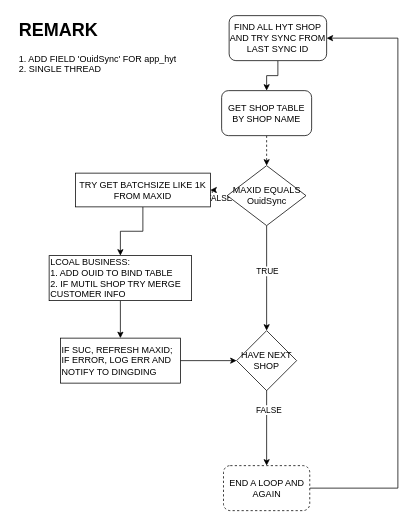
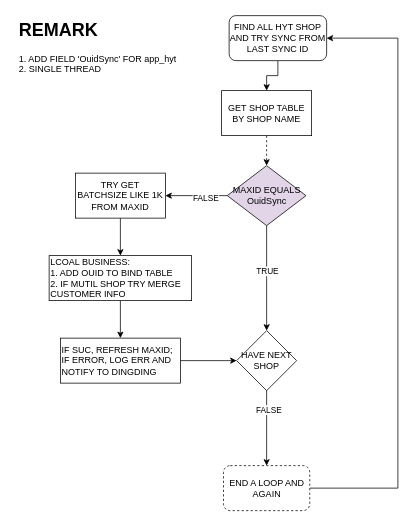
node "GET SHOP TABLE BY SHOP NAME": shape rounded rectangle -> rectangle
node "TRY GET BATCHSIZE LIKE 1K FROM MAXID": size 135x34 -> 90x45
node "MAXID EQUALS OuidSync": fillcolor #ffffff -> #e1d5e7
